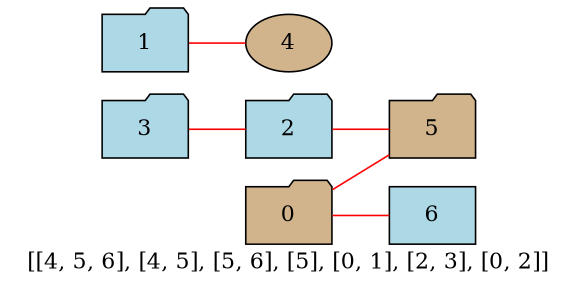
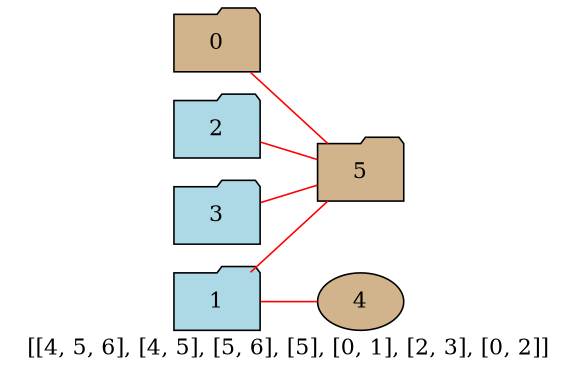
edge "3" -- "2": now "3" -- "5"
node "6": removed
edge "5" -- "1": added
